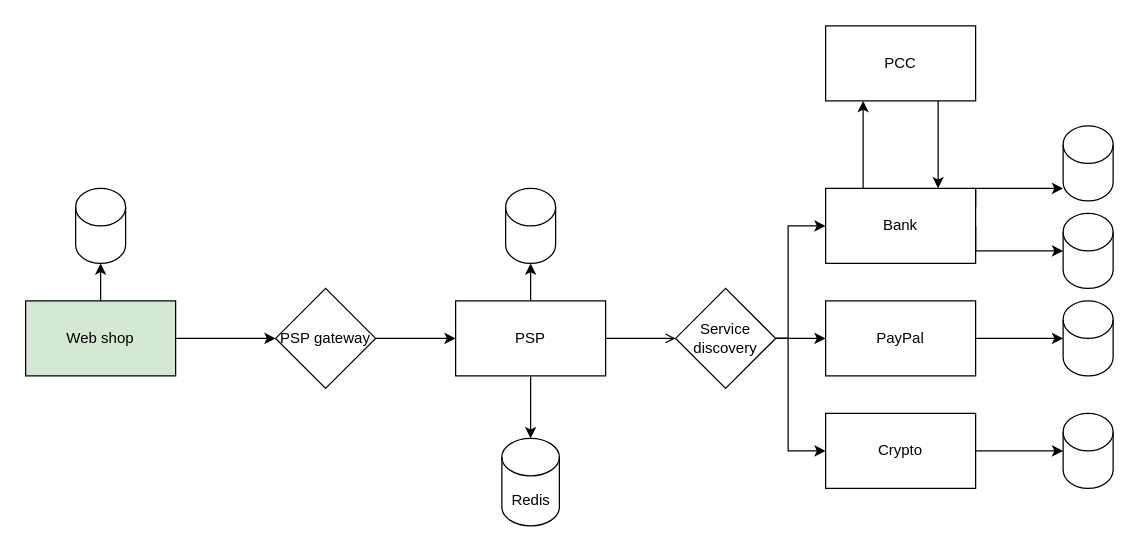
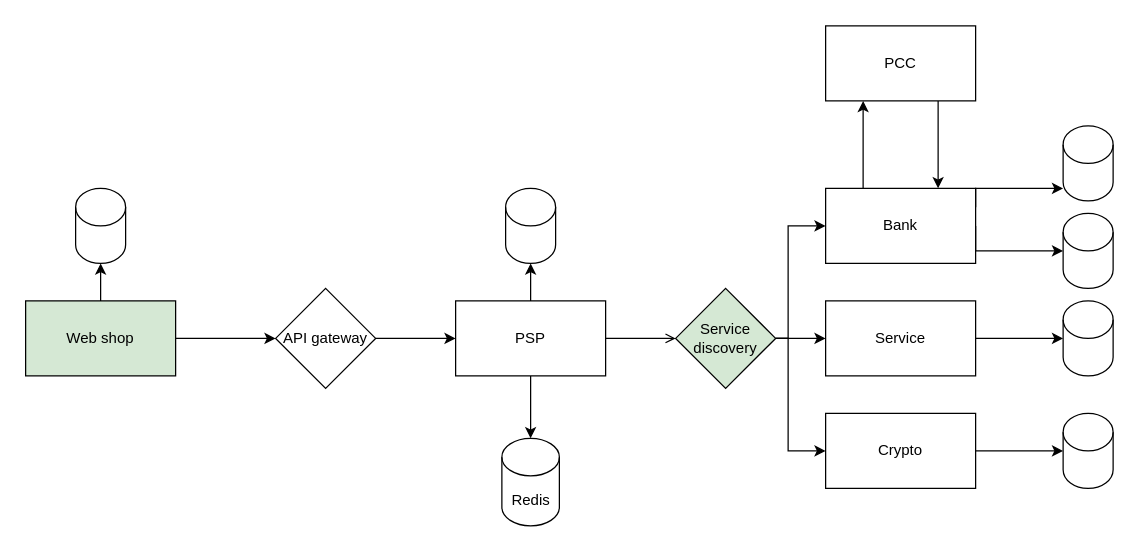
node "PSP gateway": label "PSP gateway" -> "API gateway"
node "Service discovery": fillcolor #ffffff -> #d5e8d4
node "PayPal": label "PayPal" -> "Service"
